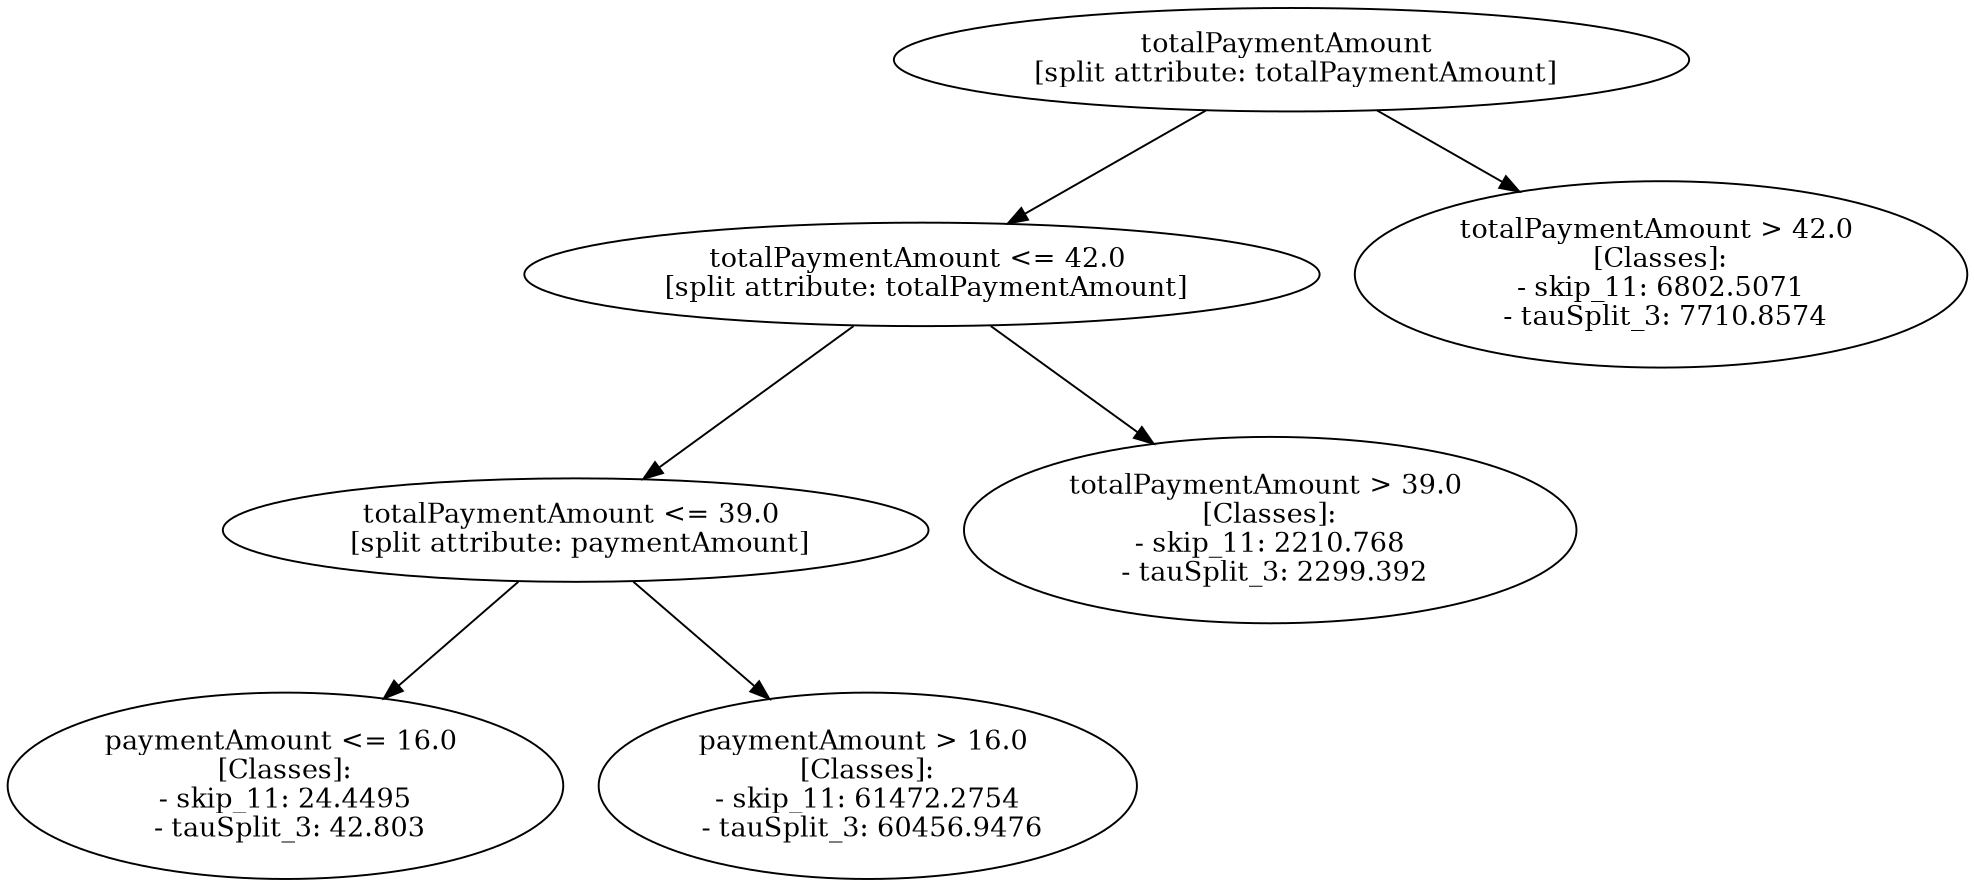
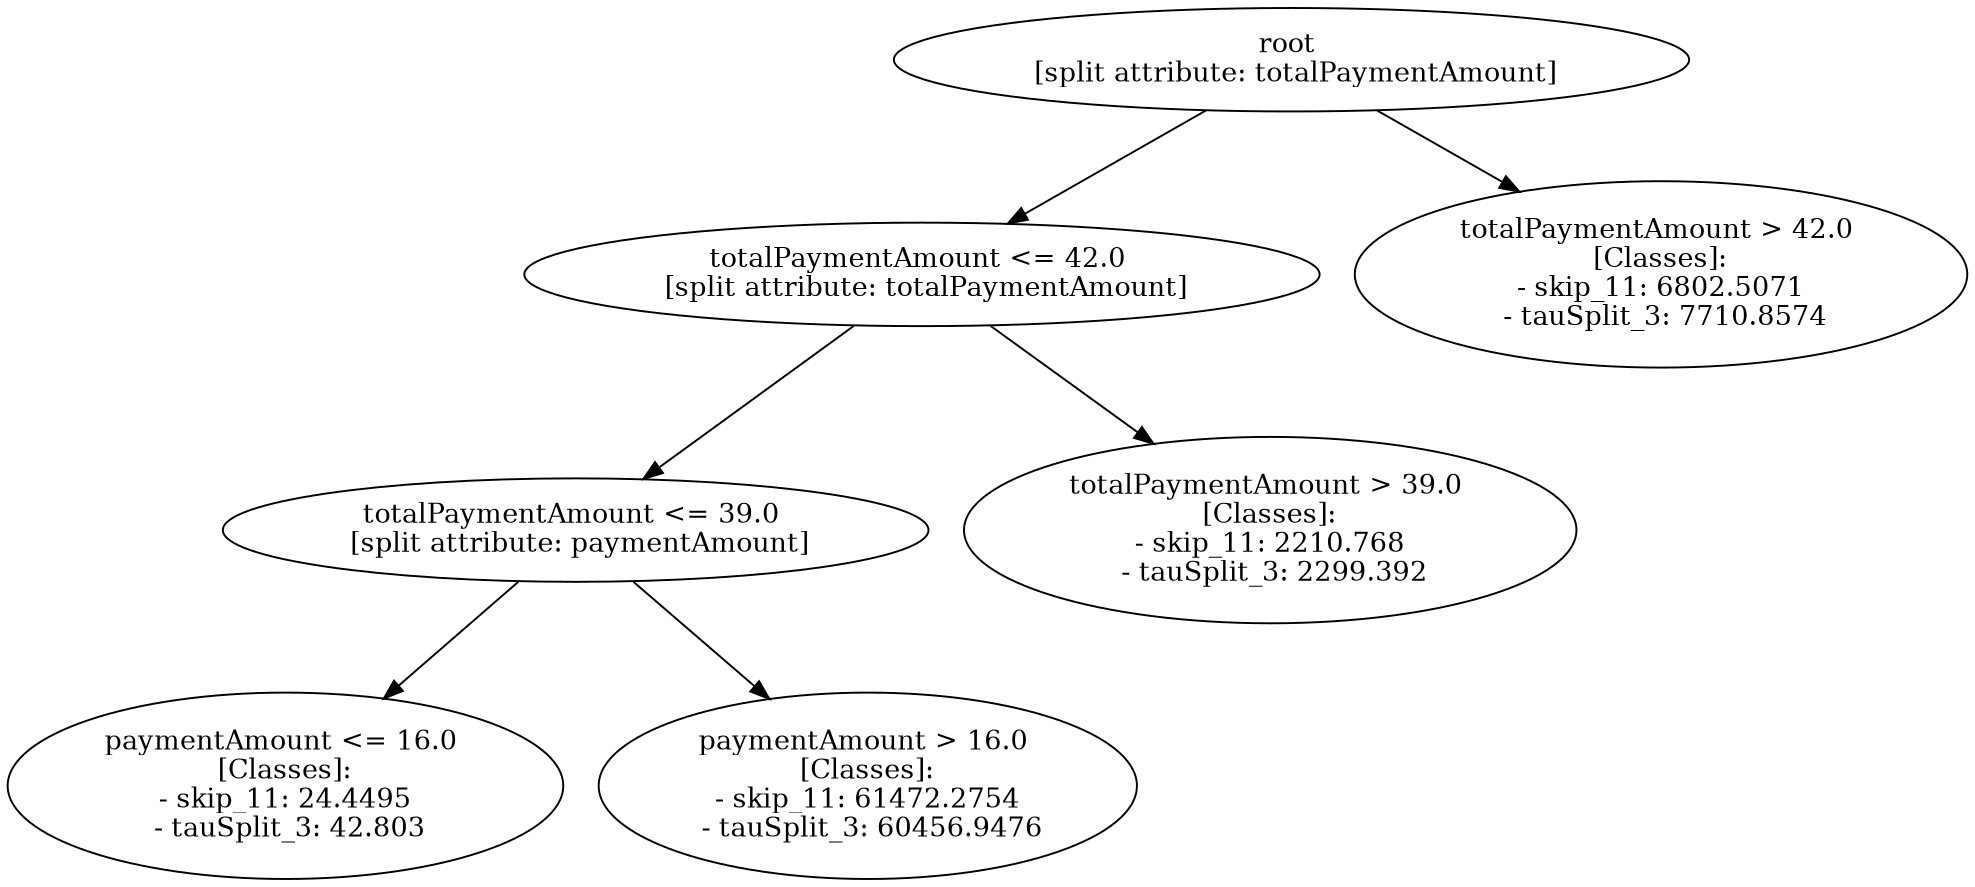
node "totalPaymentAmount [split attribute: totalPaymentAmount]": label "totalPaymentAmount [split attribute: totalPaymentAmount]" -> "root [split attribute: totalPaymentAmount]"
